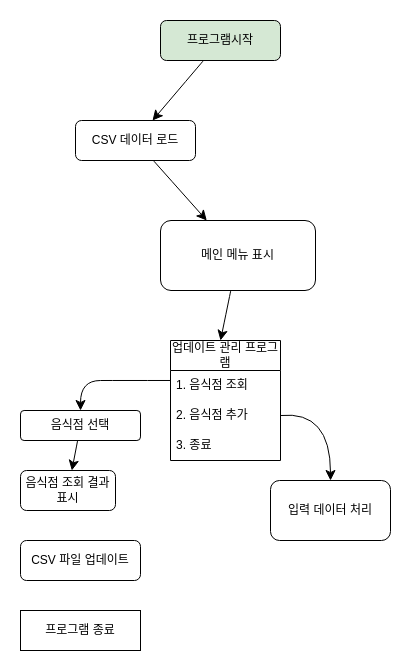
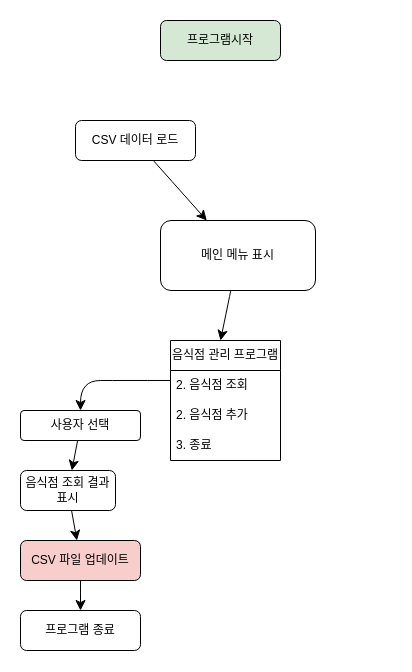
edge "프로그램시작" -> "CSV 데이터 로드": removed
node "업데이트 관리 프로그램": label "업데이트 관리 프로그램" -> "음식점 관리 프로그램"
node "1. 음식점 조회": label "1. 음식점 조회" -> "2. 음식점 조회"
node "음식점 선택": label "음식점 선택" -> "사용자 선택"
edge "2. 음식점 추가" -> "입력 데이터 처리": removed
node "입력 데이터 처리": removed
edge "음식점 조회 결과 표시" -> "CSV 파일 업데이트": added
node "CSV 파일 업데이트": fillcolor #ffffff -> #f8cecc
edge "CSV 파일 업데이트" -> "프로그램 종료": added
node "프로그램 종료": shape rectangle -> rounded rectangle
